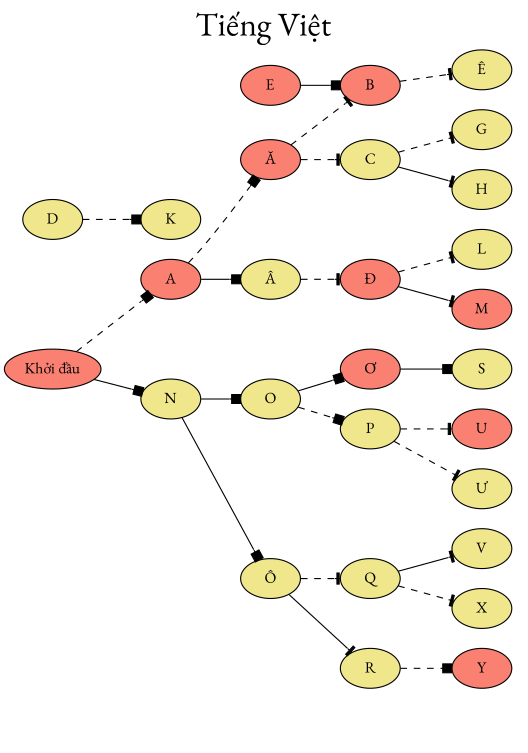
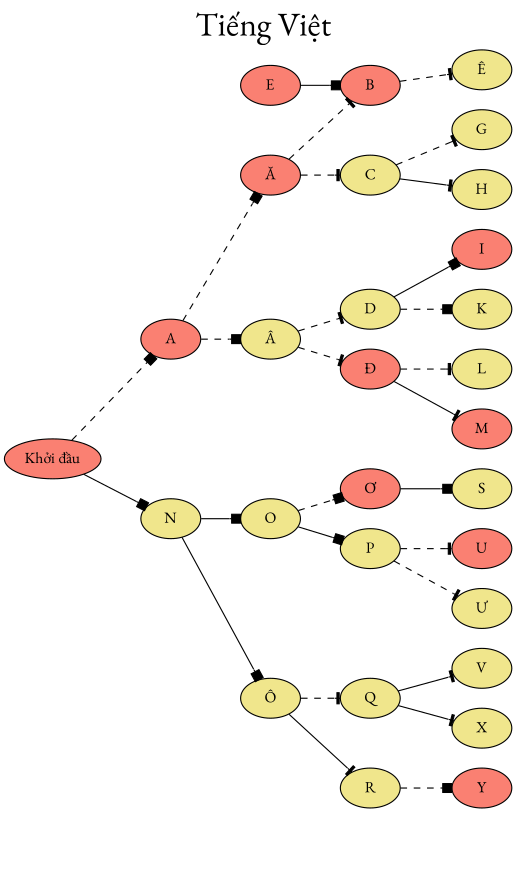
node "I": added
edge "A" -> "Â": style solid -> dashed
edge "Â" -> "D": added
edge "O" -> "Ơ": style solid -> dashed
edge "O" -> "P": style dashed -> solid
edge "Q" -> "X": style dashed -> solid
